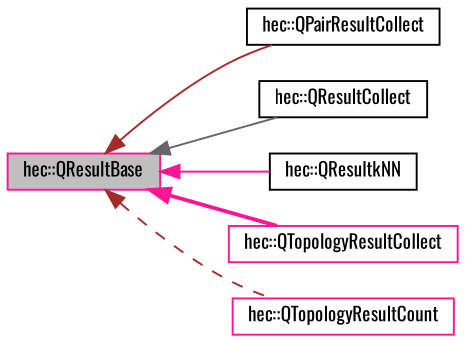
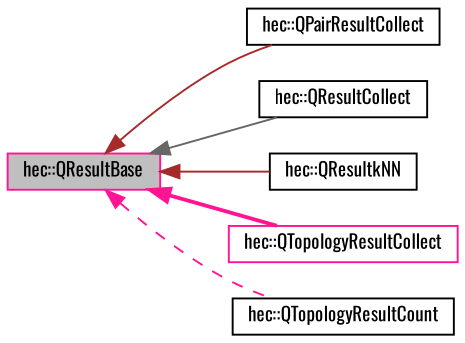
edge "hec::QResultkNN" -> "hec::QResultBase": color deeppink -> brown
edge "hec::QTopologyResultCount" -> "hec::QResultBase": color brown -> deeppink
node "hec::QTopologyResultCount": color deeppink -> black
